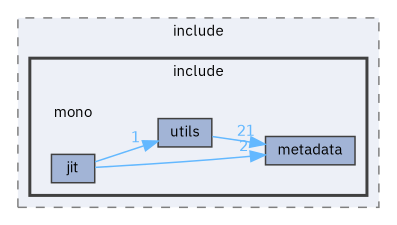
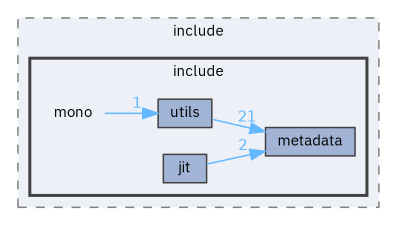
edge "jit" -> "utils": now "mono" -> "utils"
